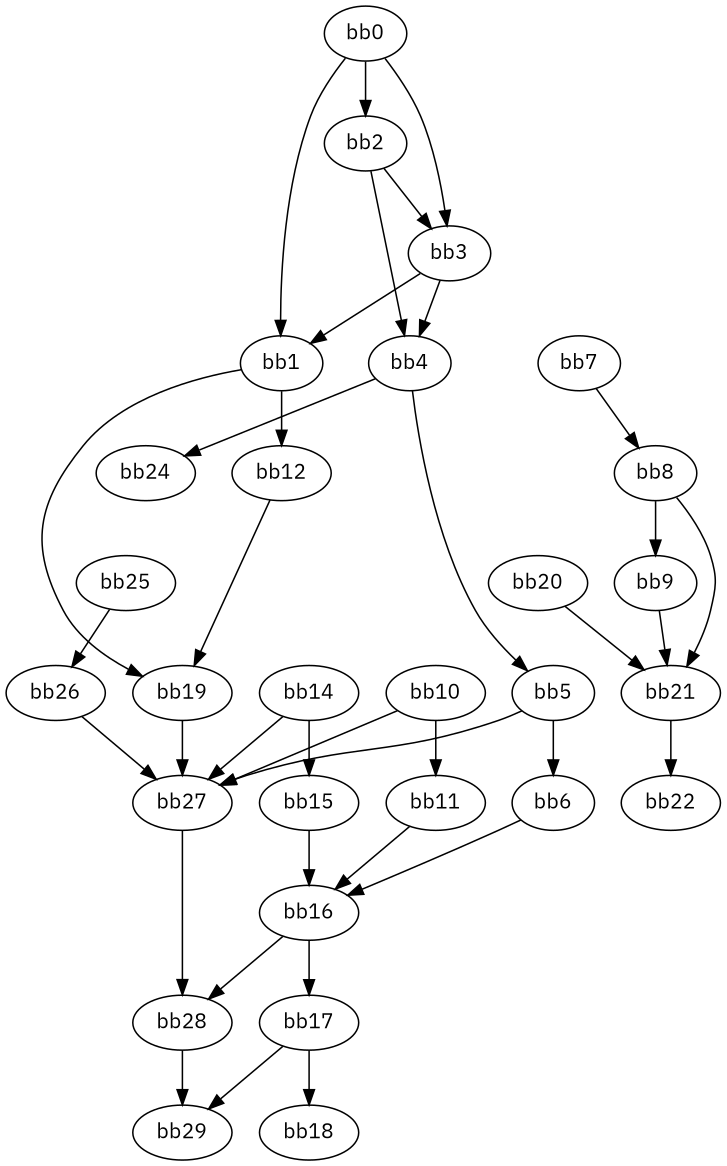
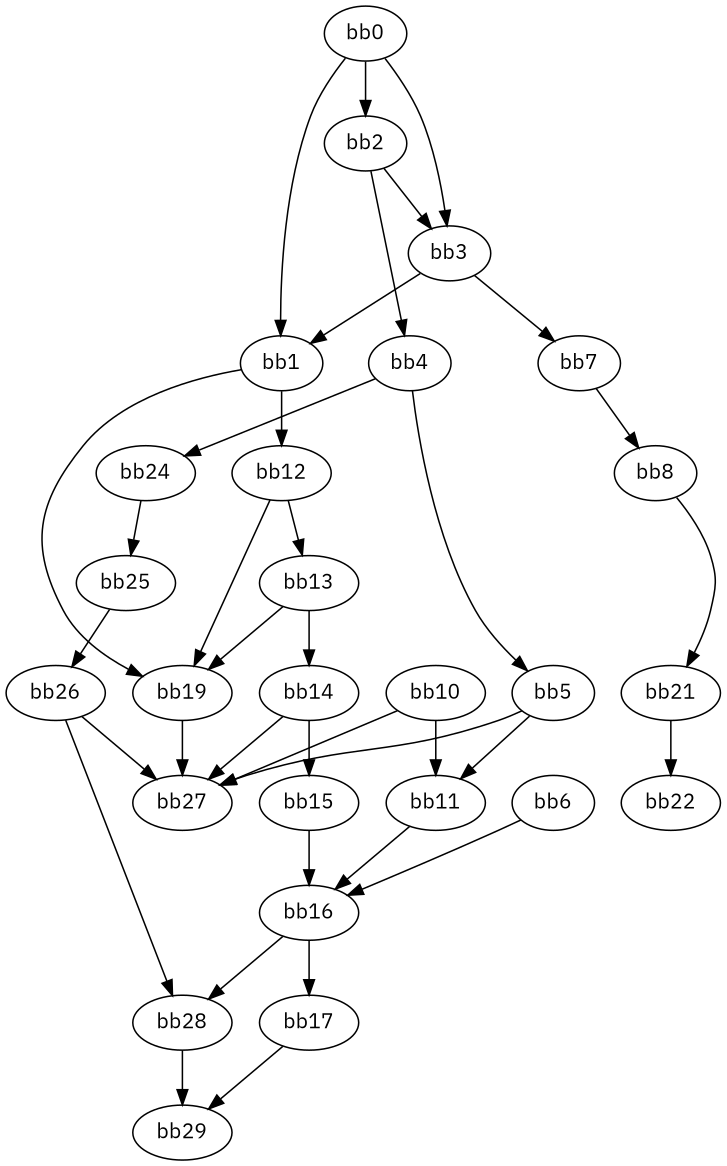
edge "bb3" -> "bb4": now "bb3" -> "bb7"
edge "bb24" -> "bb25": added
node "bb13": added
node "bb20": removed
node "bb9": removed
edge "bb5" -> "bb6": now "bb5" -> "bb11"
edge "bb27" -> "bb28": now "bb26" -> "bb28"
node "bb18": removed
